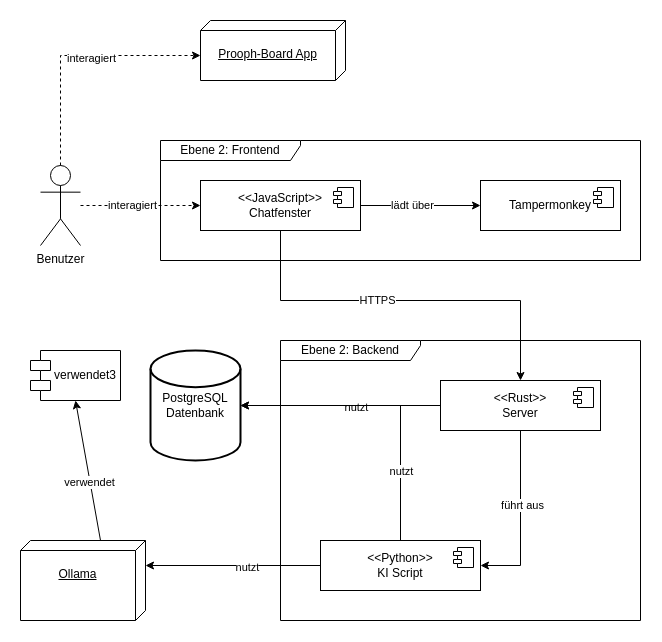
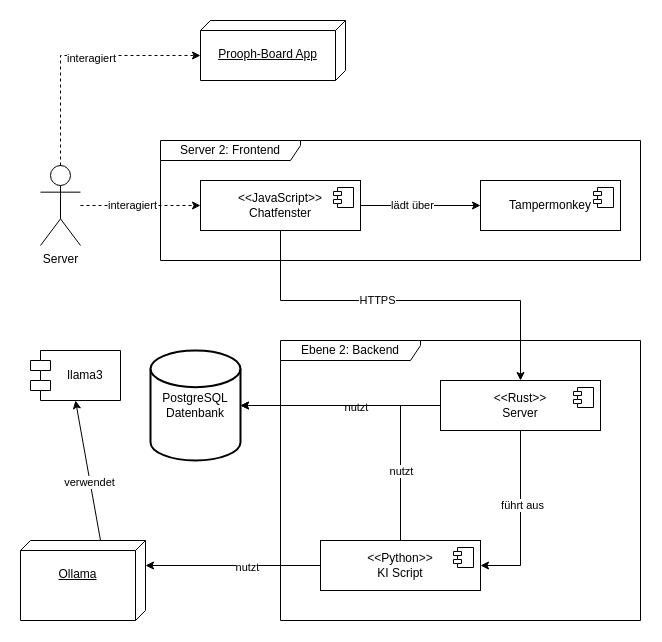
node "Ebene 2: Frontend": label "Ebene 2: Frontend" -> "Server 2: Frontend"
node "Benutzer": label "Benutzer" -> "Server"
node "verwendet3": label "verwendet3" -> "llama3"
